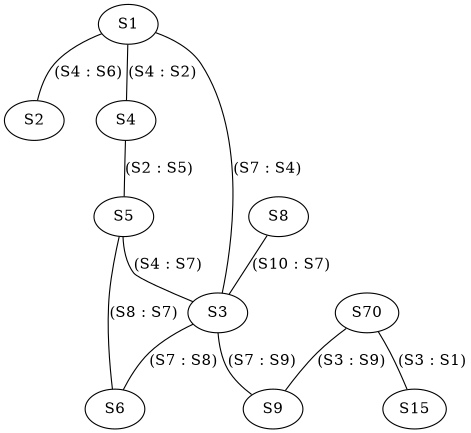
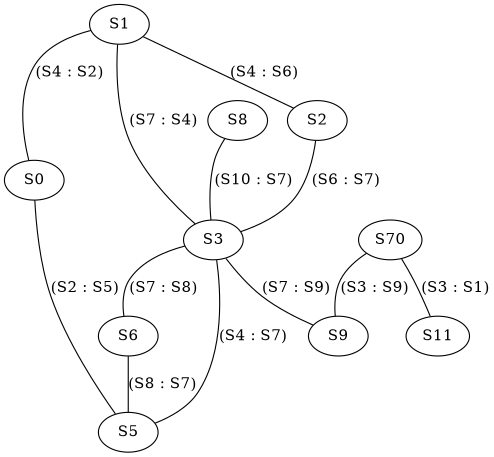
node "S4": label "S4" -> "S0"
edge "S2" -- "S3": added, label "(S6 : S7)"
node "S15": label "S15" -> "S11"
